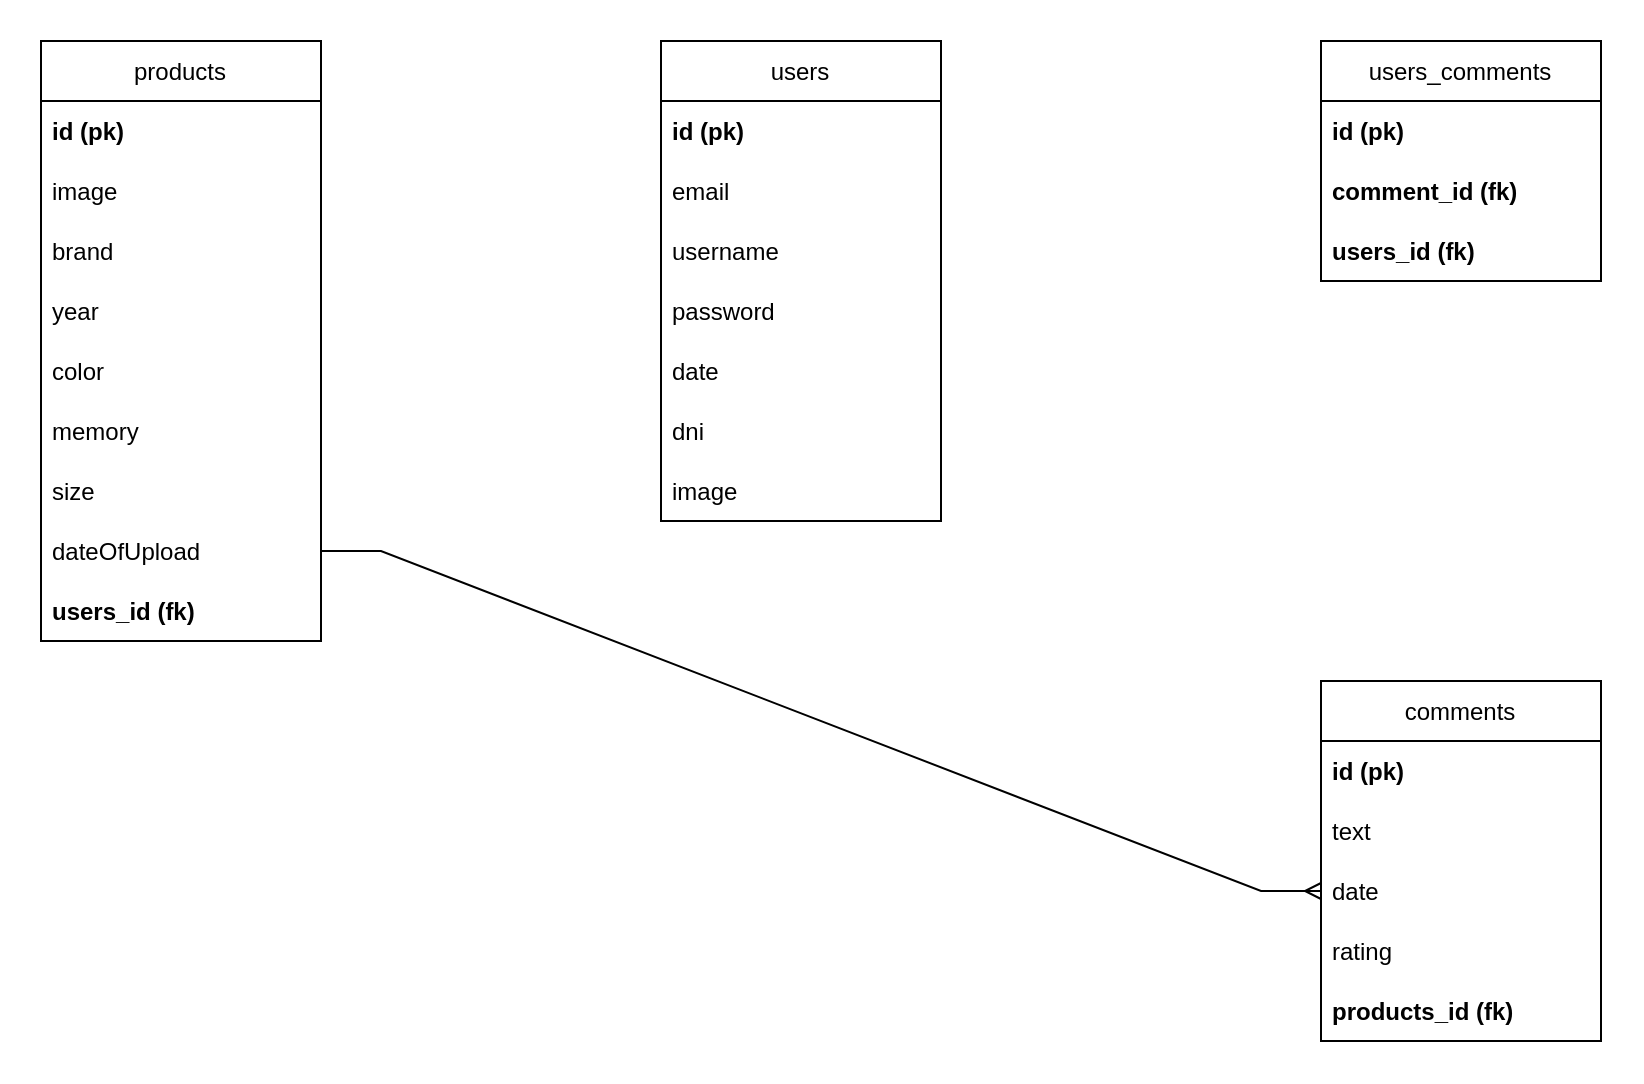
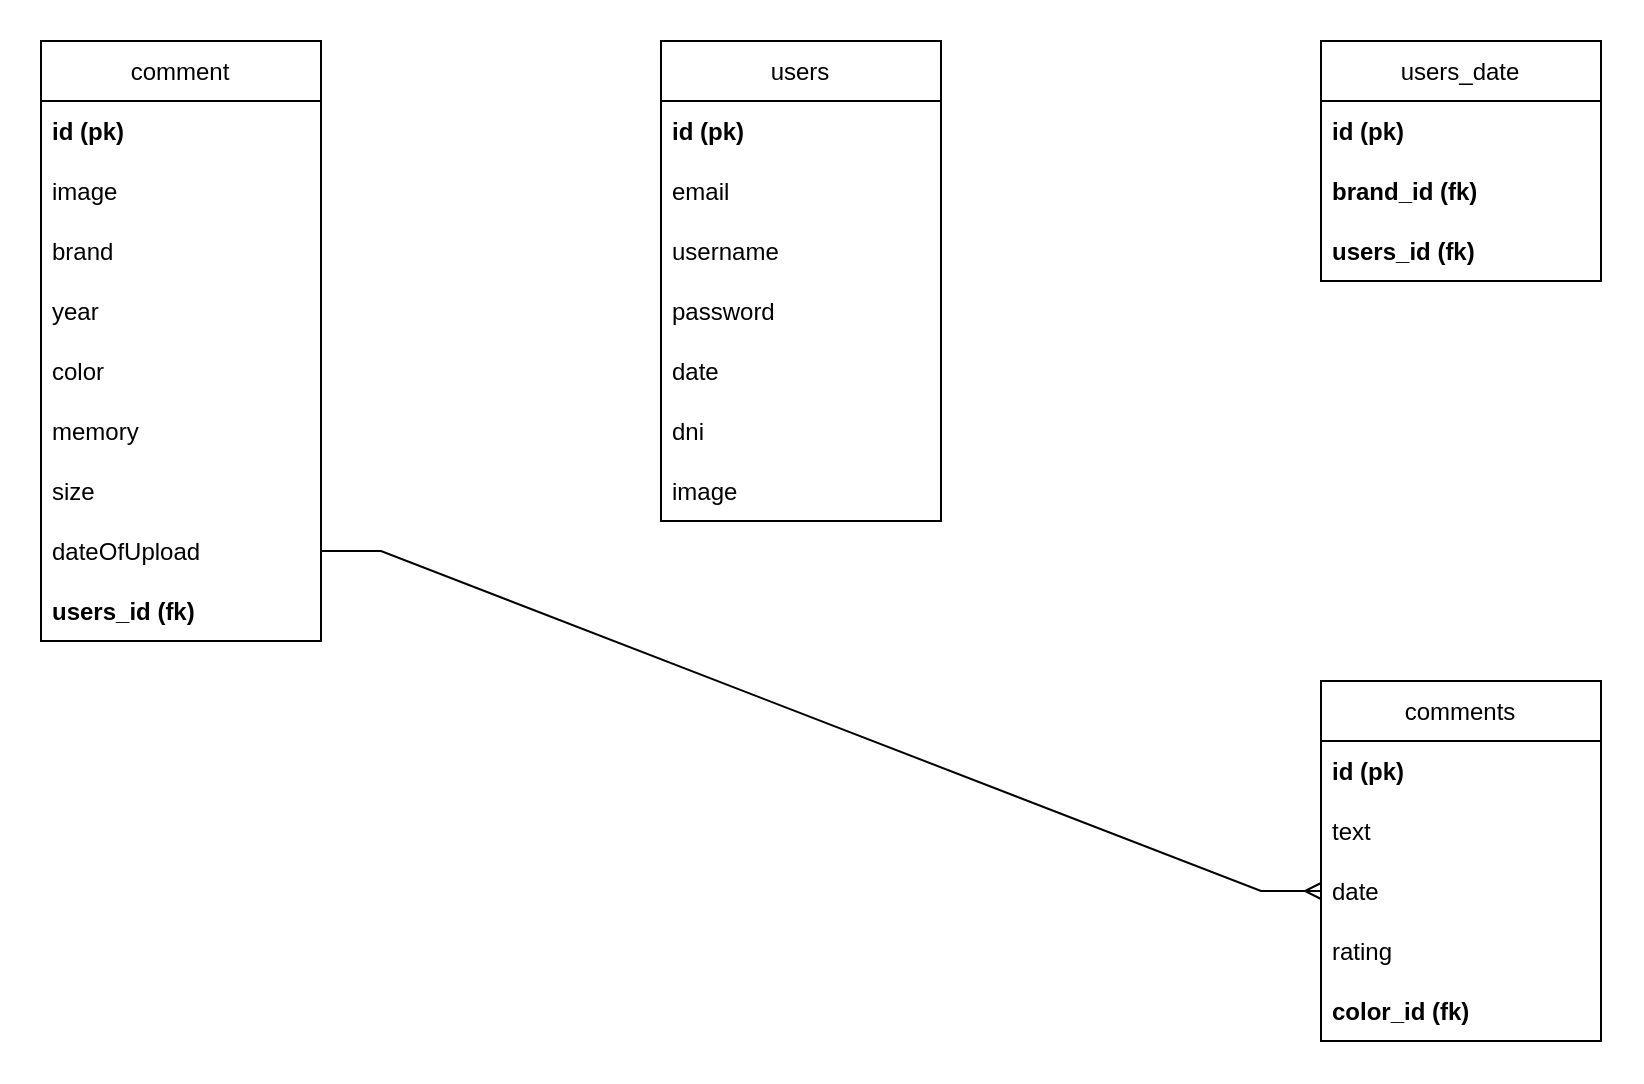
node "products": label "products" -> "comment"
node "users_comments": label "users_comments" -> "users_date"
node "comment_id (fk)": label "comment_id (fk)" -> "brand_id (fk)"
node "products_id (fk)": label "products_id (fk)" -> "color_id (fk)"
